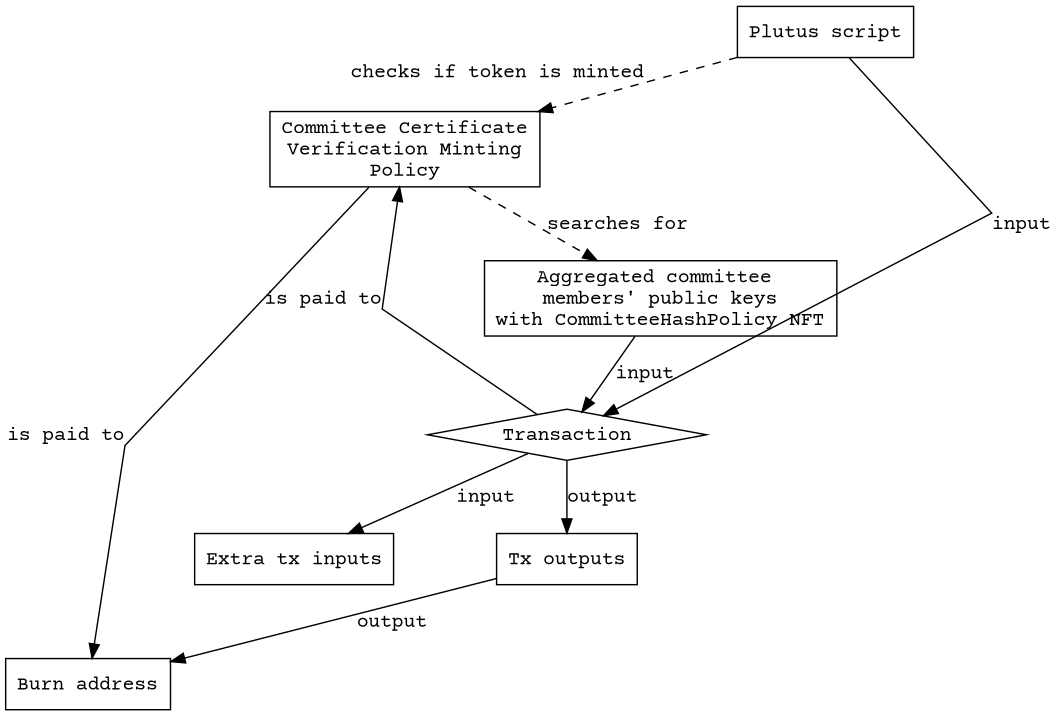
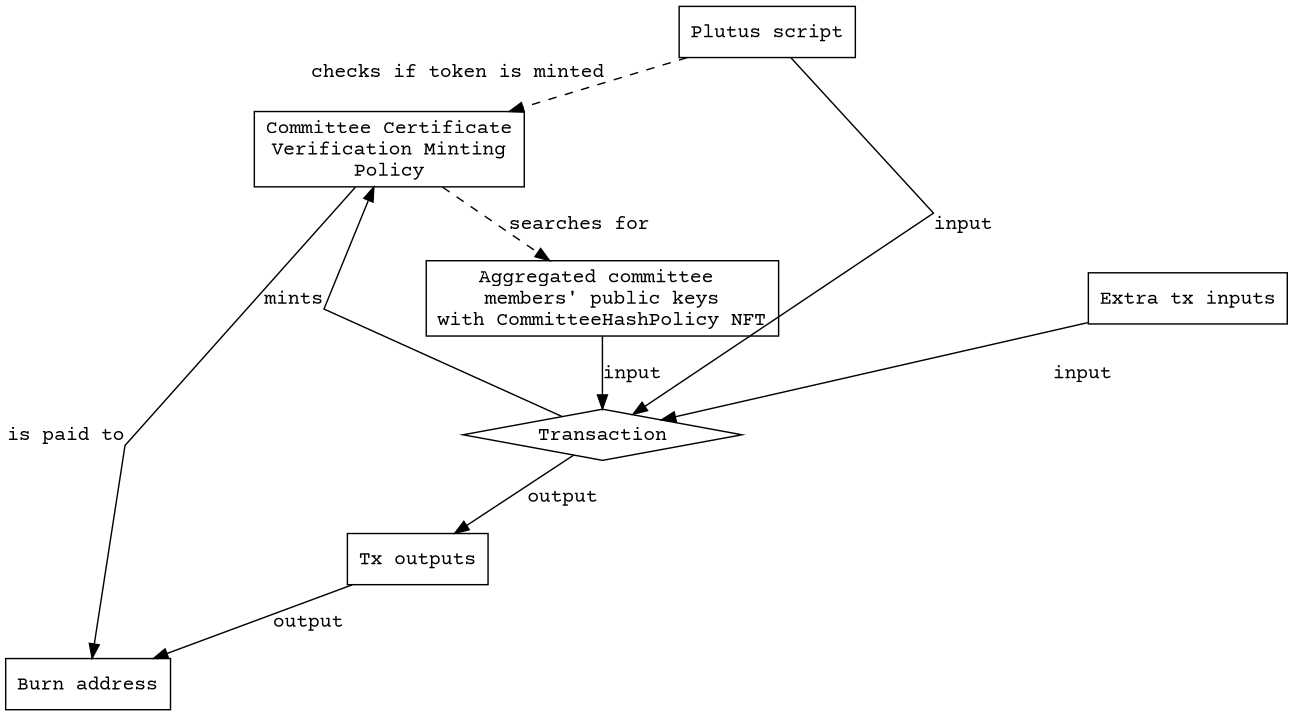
edge "Transaction" -> "Committee Certificate Verification Minting Policy": label "is paid to" -> "mints"
edge "Transaction" -> "Extra tx inputs": reversed
